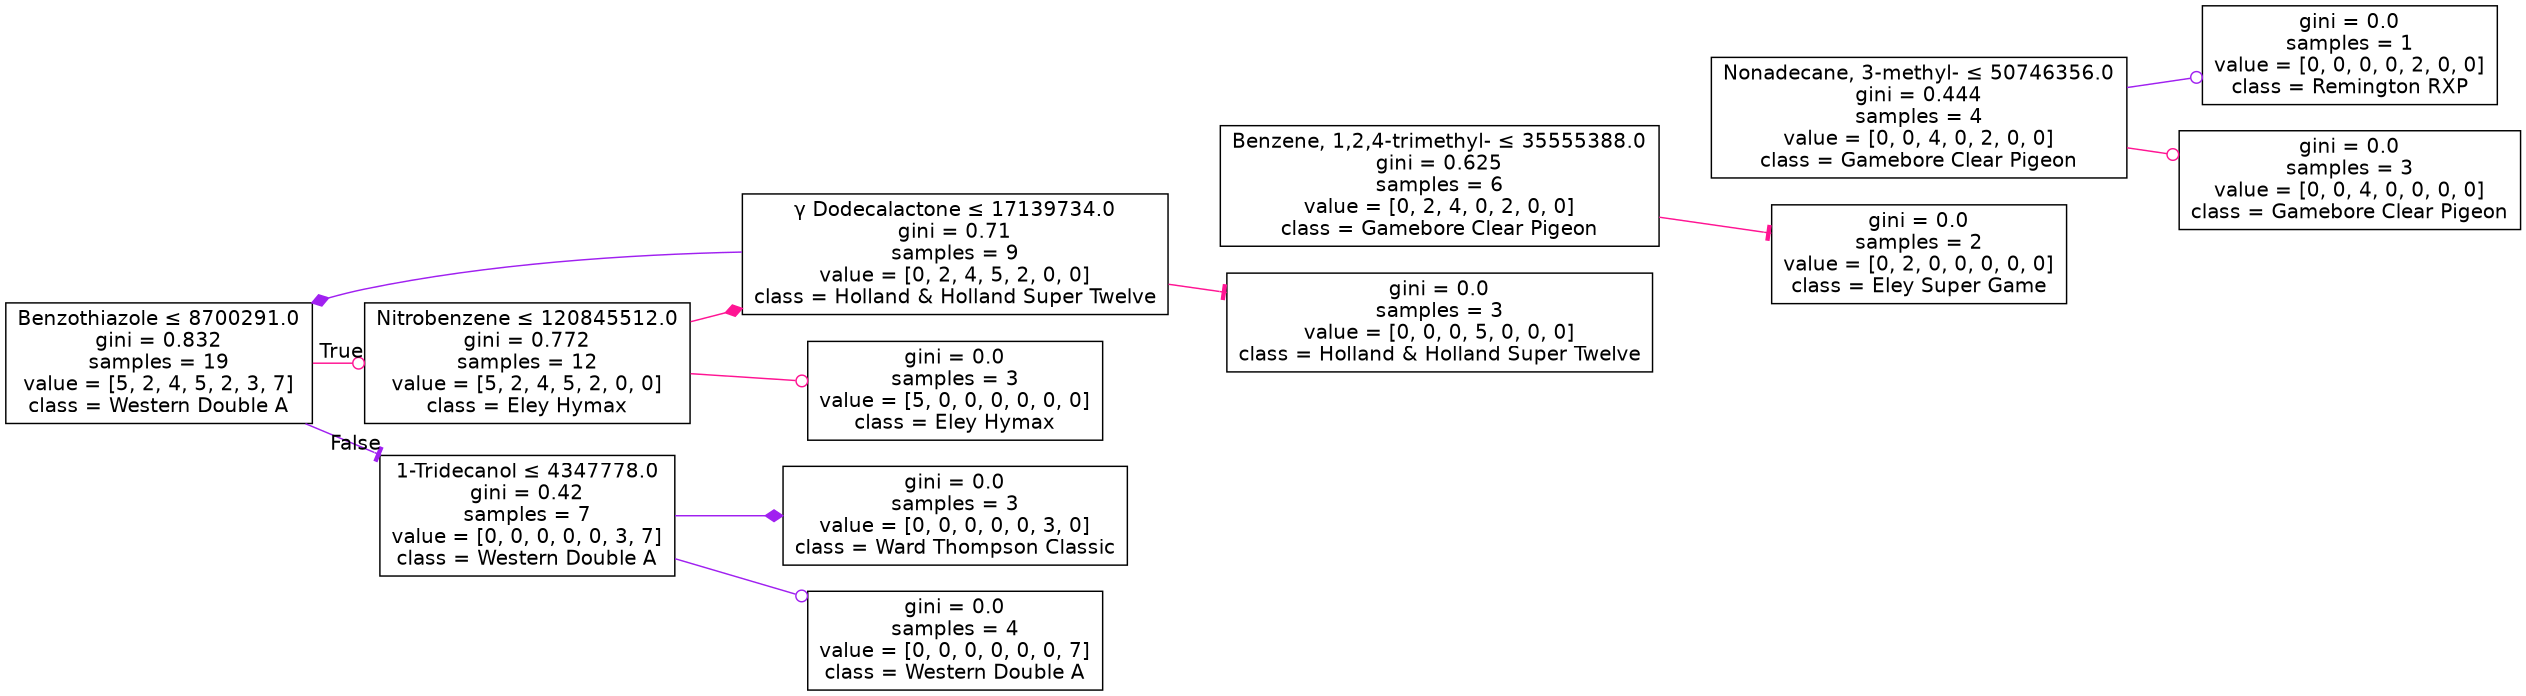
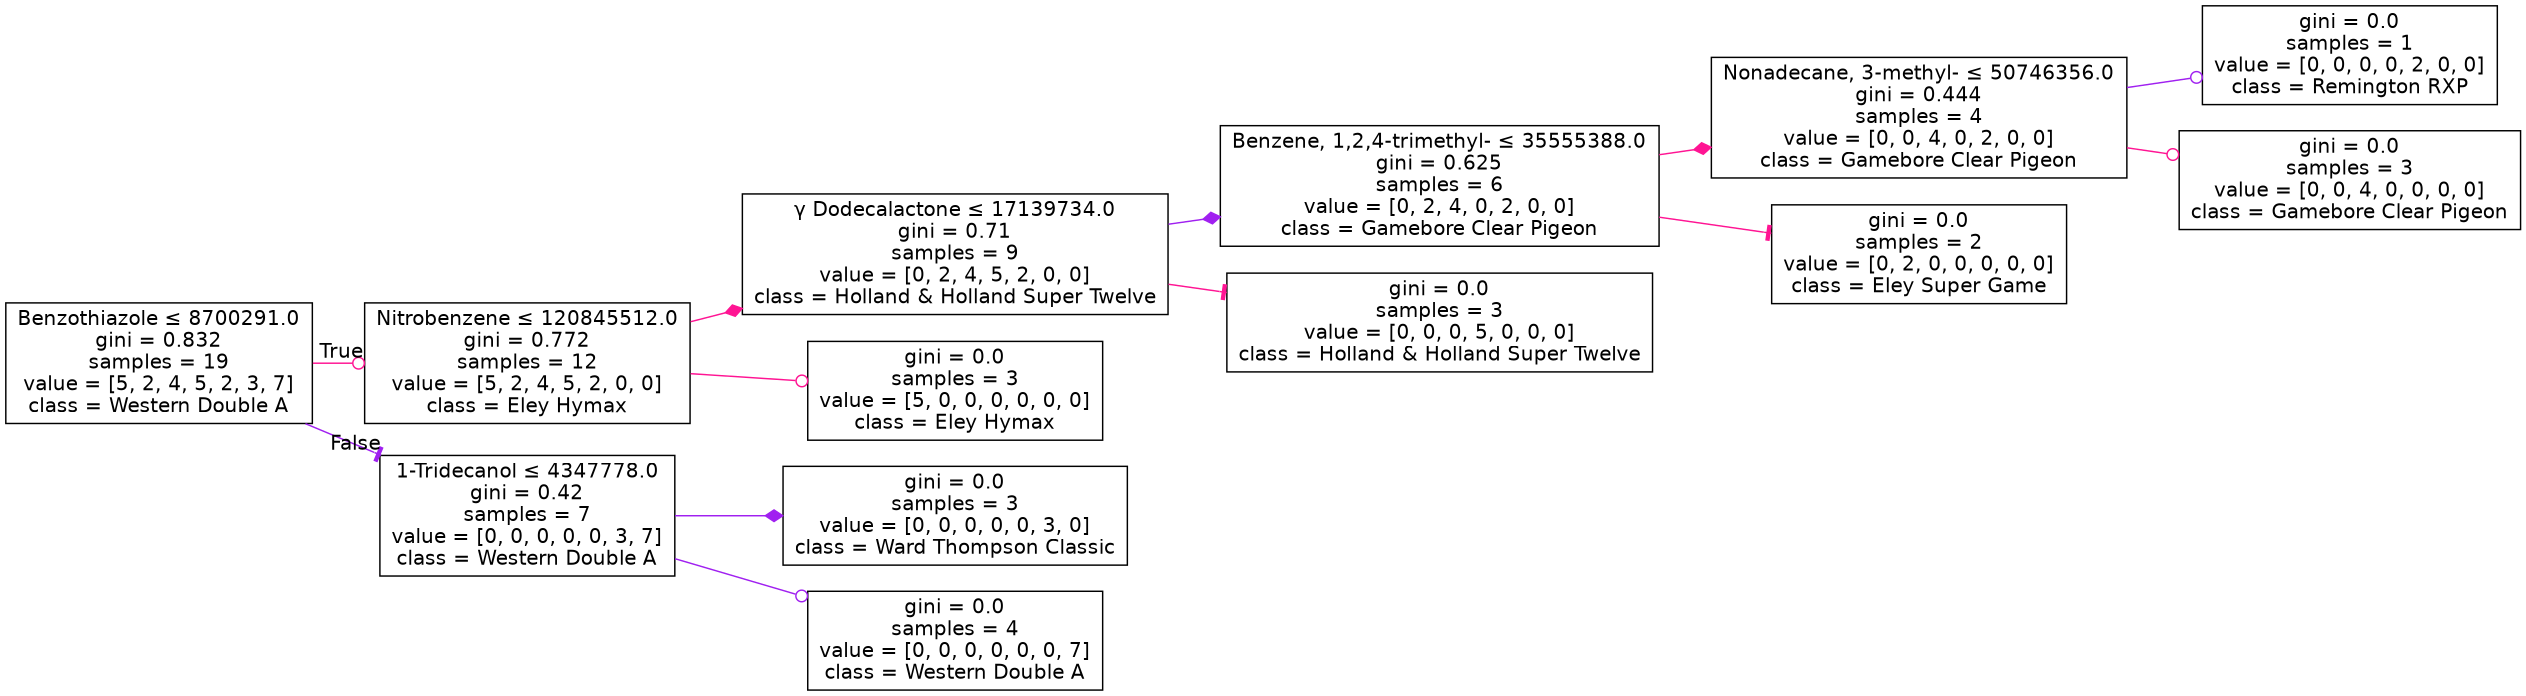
edge "Benzene, 1,2,4-trimethyl- ≤ 35555388.0" -> "Nonadecane, 3-methyl- ≤ 50746356.0": added
edge "γ Dodecalactone ≤ 17139734.0" -> "Benzothiazole ≤ 8700291.0": now "γ Dodecalactone ≤ 17139734.0" -> "Benzene, 1,2,4-trimethyl- ≤ 35555388.0"
